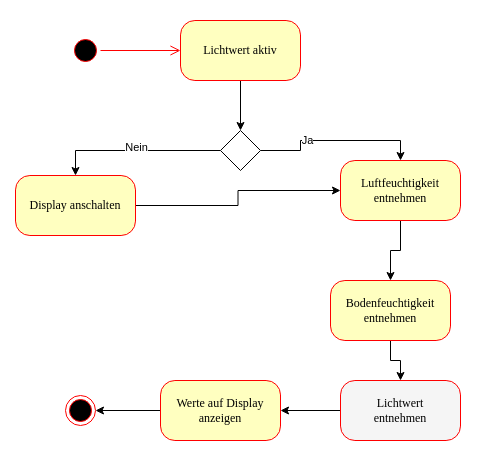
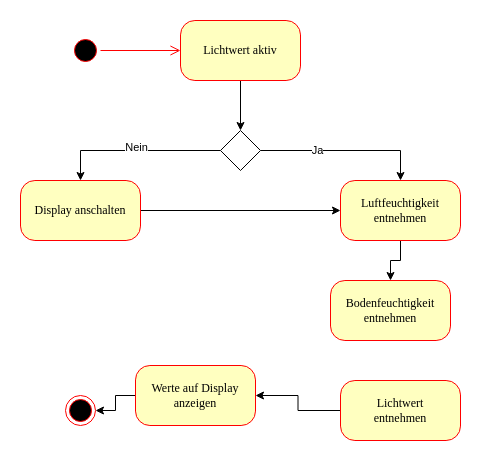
node "Luftfeuchtigkeit entnehmen": moved (401, 191) -> (401, 211)
node "Display anschalten": moved (76, 206) -> (81, 211)
edge "Bodenfeuchtigkeit entnehmen" -> "Lichtwert entnehmen": removed
node "Werte auf Display anzeigen": moved (221, 411) -> (196, 396)
node "Lichtwert entnehmen": fillcolor #f5f5f5 -> #ffffc0
